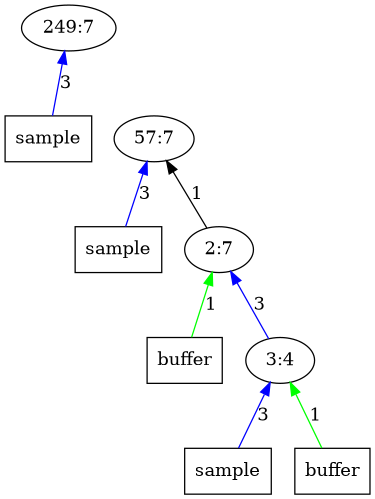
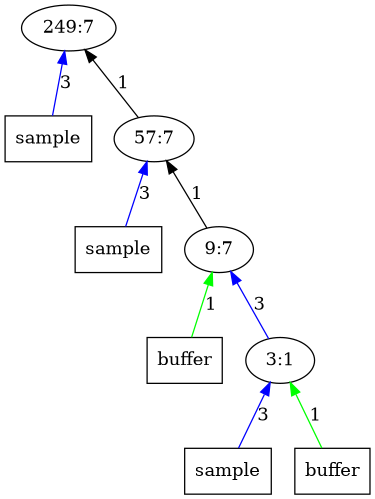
edge "57:7" -> "249:7": added, label "1"
node "2:7": label "2:7" -> "9:7"
node "3:4": label "3:4" -> "3:1"
